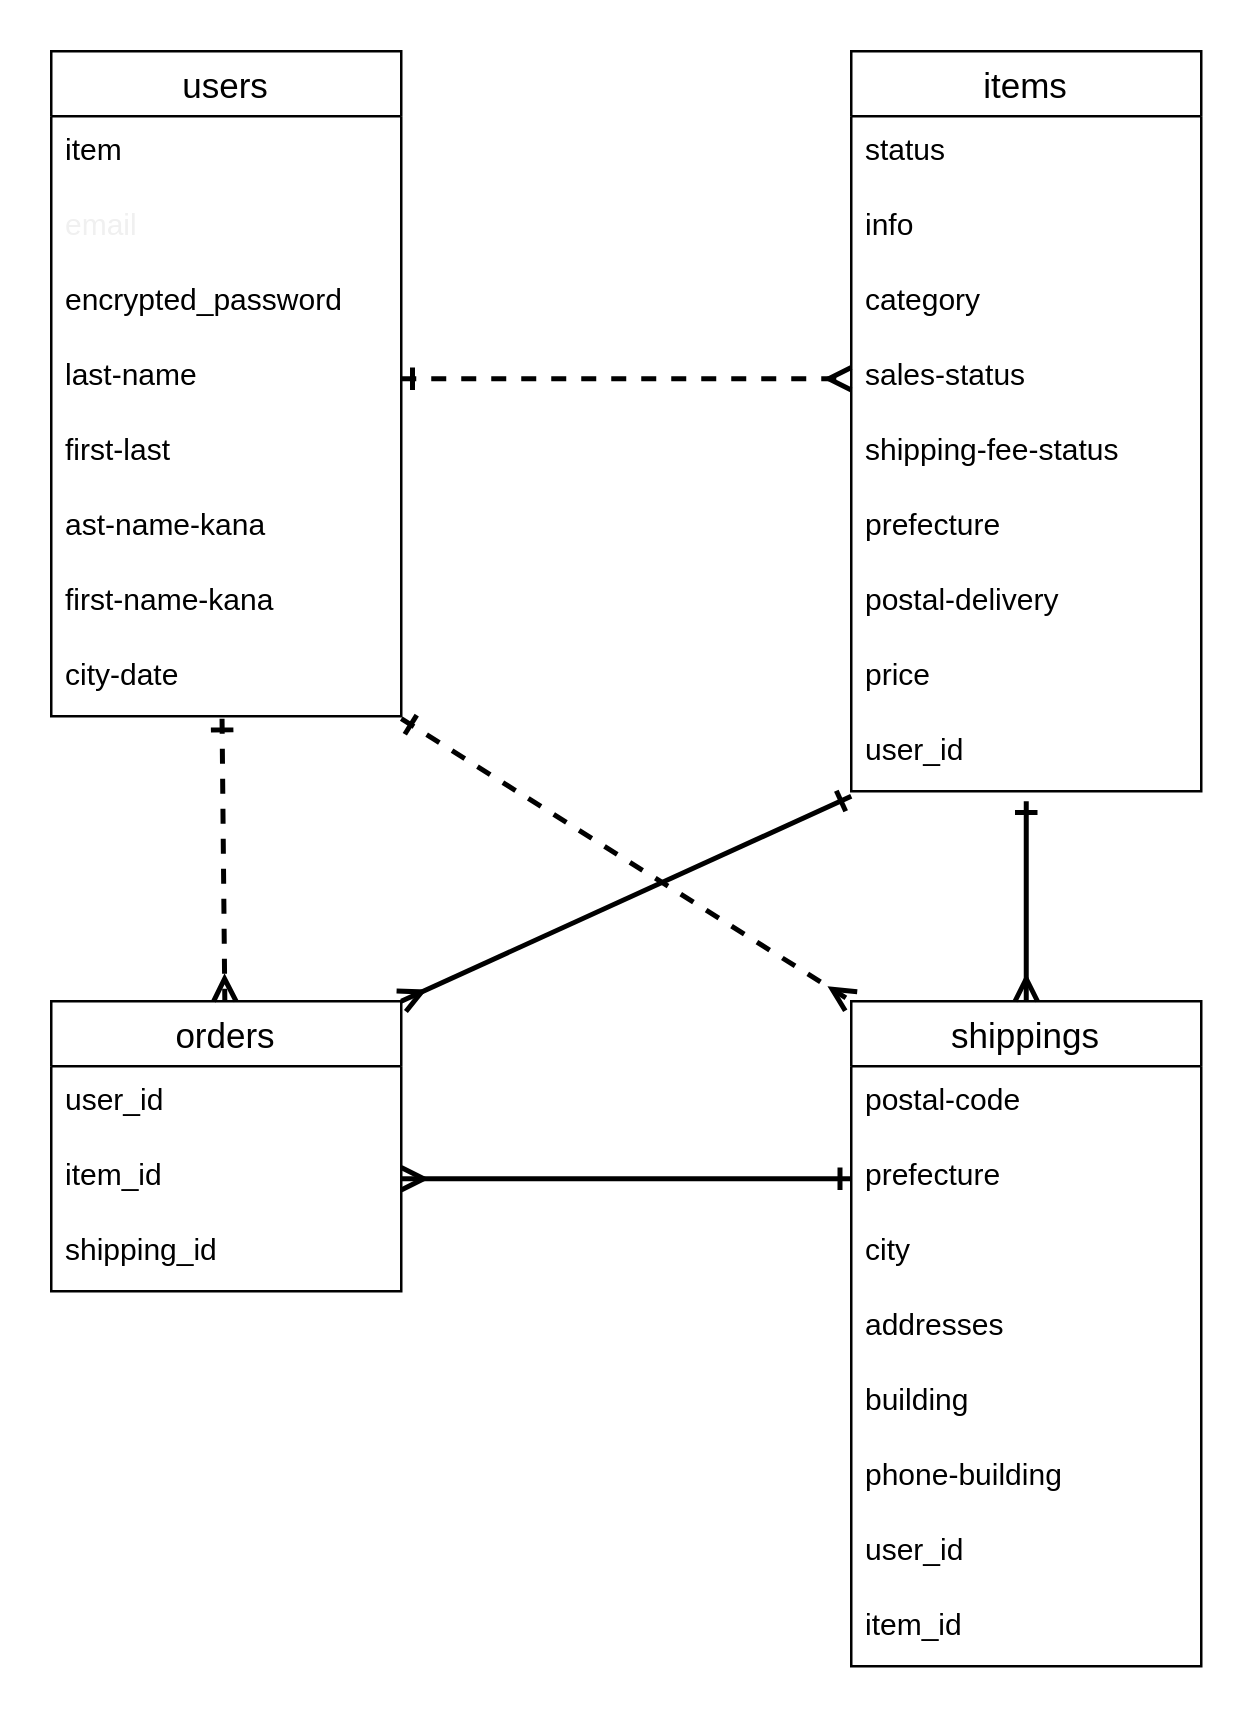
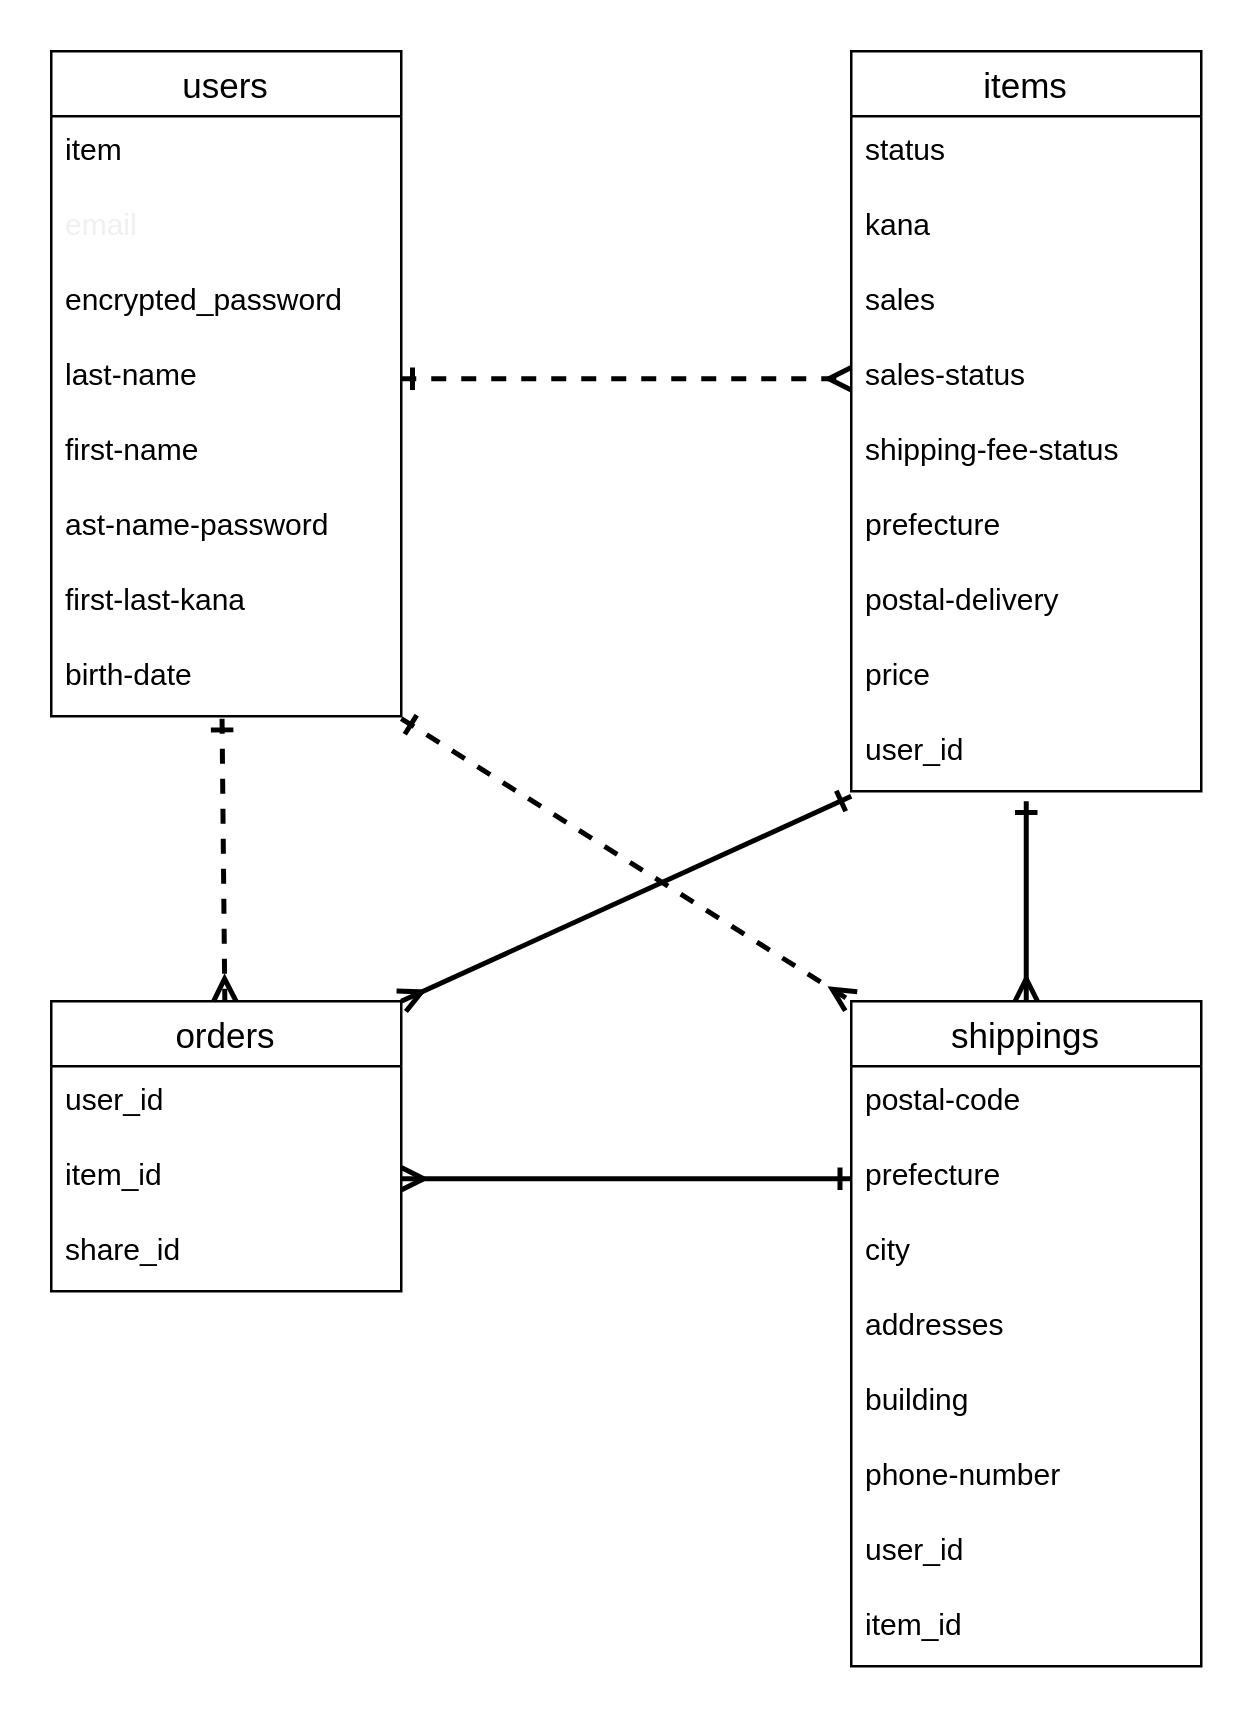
node "info": label "info" -> "kana"
node "category": label "category" -> "sales"
node "first-last": label "first-last" -> "first-name"
node "ast-name-kana": label "ast-name-kana" -> "ast-name-password"
node "first-name-kana": label "first-name-kana" -> "first-last-kana"
node "city-date": label "city-date" -> "birth-date"
node "shipping_id": label "shipping_id" -> "share_id"
node "phone-building": label "phone-building" -> "phone-number"
